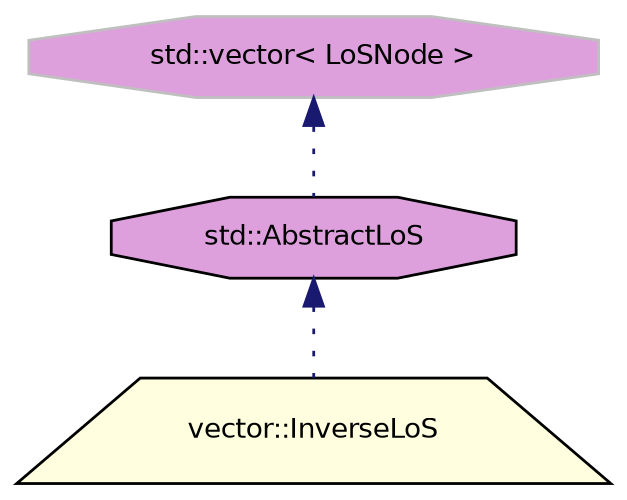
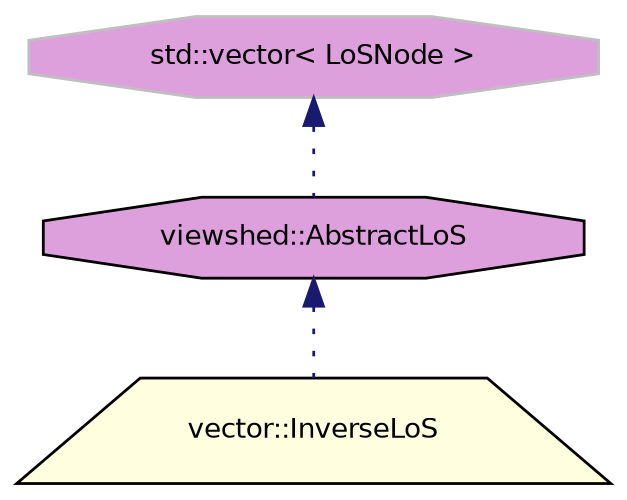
node "std::AbstractLoS": label "std::AbstractLoS" -> "viewshed::AbstractLoS"
